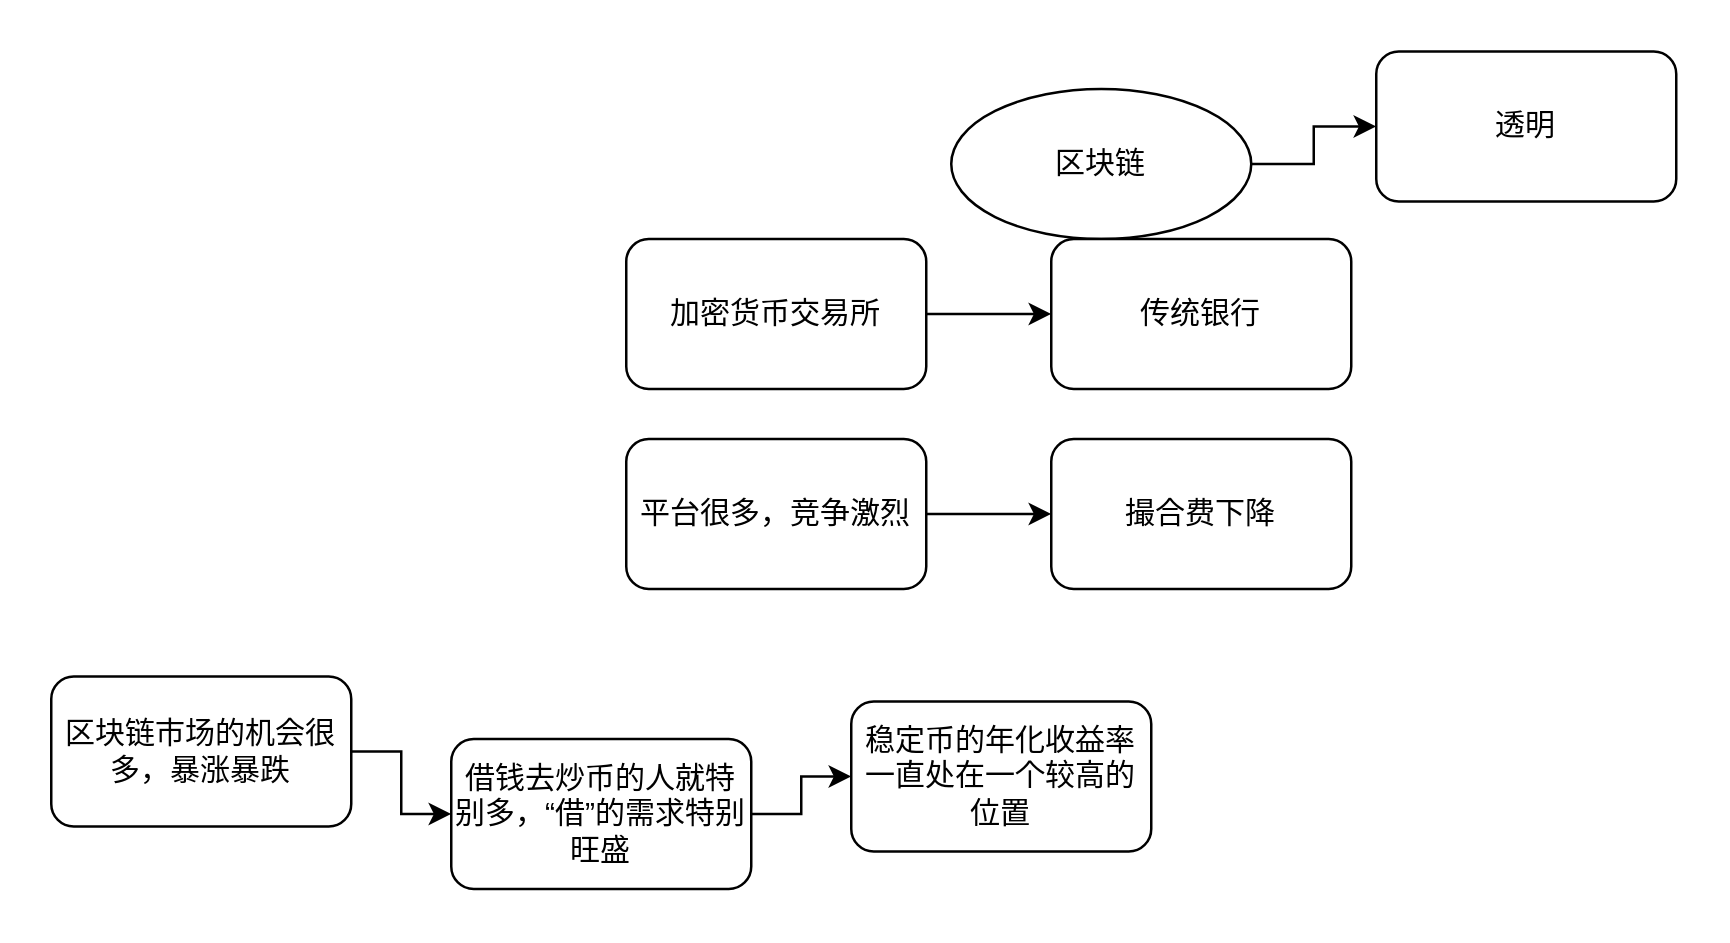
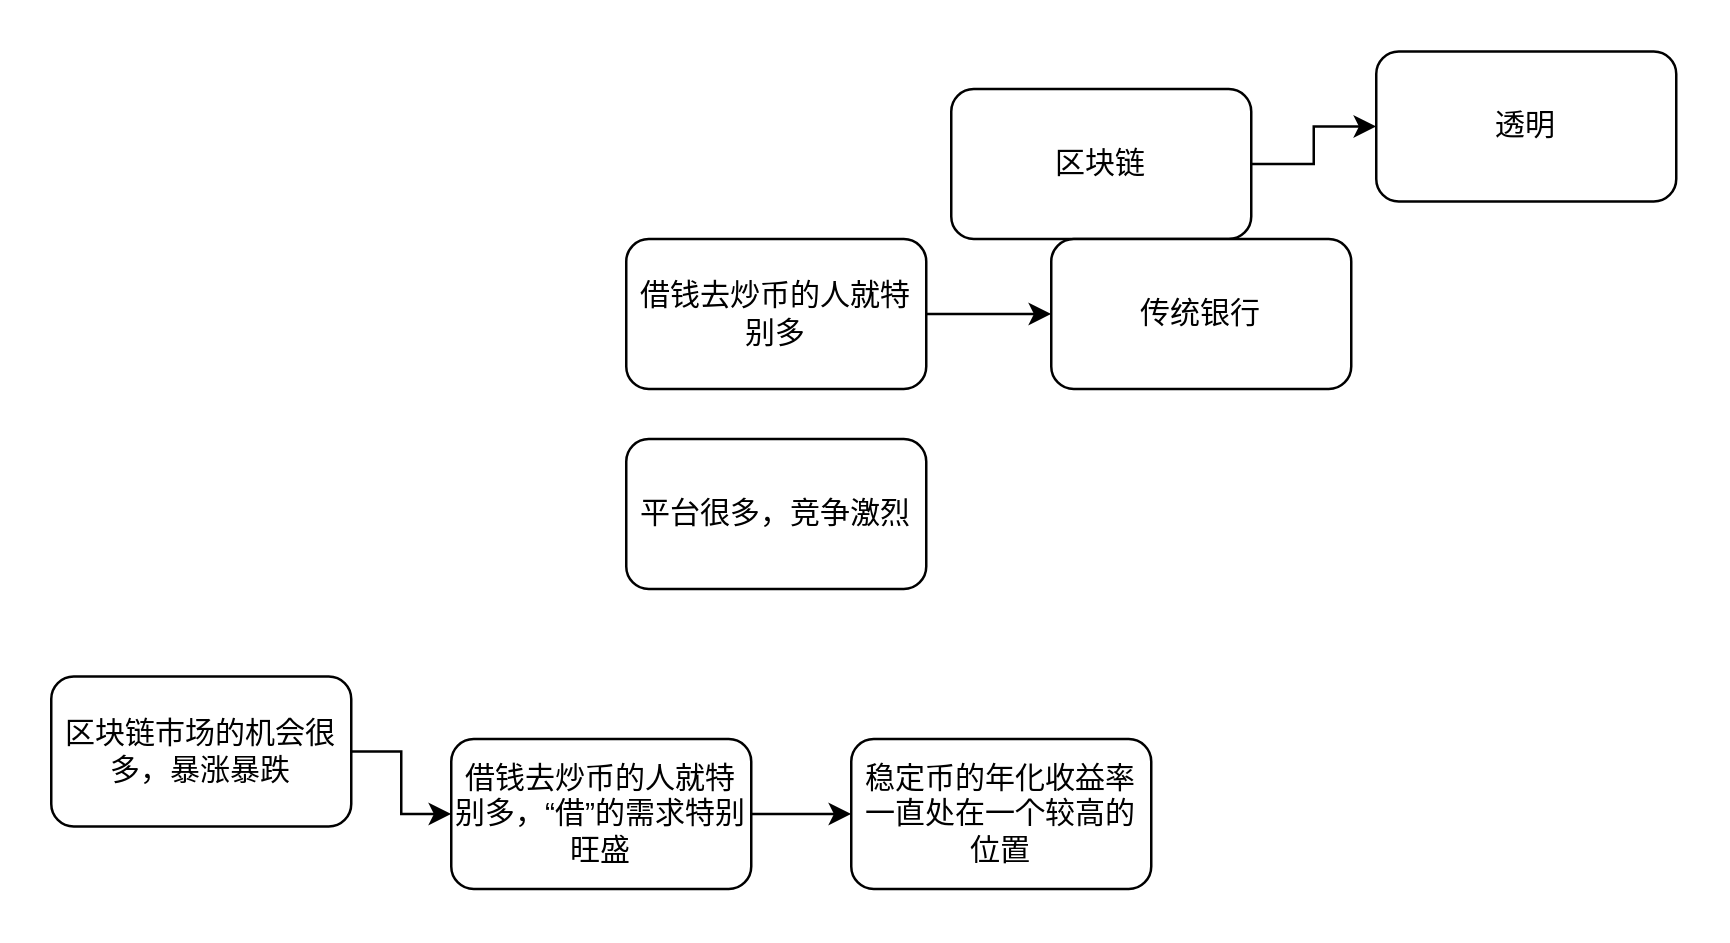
node "区块链": shape ellipse -> rounded rectangle
node "加密货币交易所": label "加密货币交易所" -> "借钱去炒币的人就特别多"
edge "平台很多，竞争激烈" -> "撮合费下降": removed
node "撮合费下降": removed
node "稳定币的年化收益率一直处在一个较高的位置": moved (1001, 776) -> (1001, 814)
